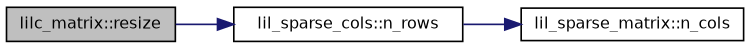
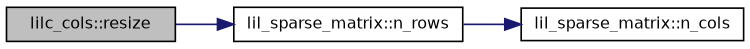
node "lilc_matrix::resize": label "lilc_matrix::resize" -> "lilc_cols::resize"
node "lil_sparse_cols::n_rows": label "lil_sparse_cols::n_rows" -> "lil_sparse_matrix::n_rows"
